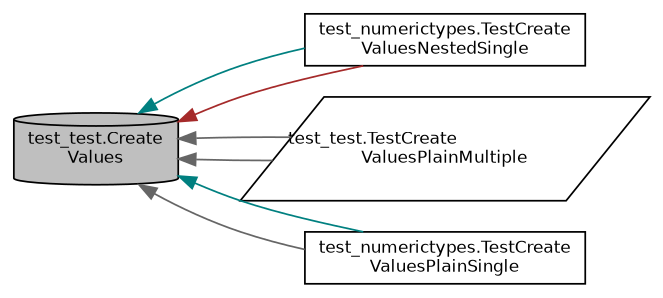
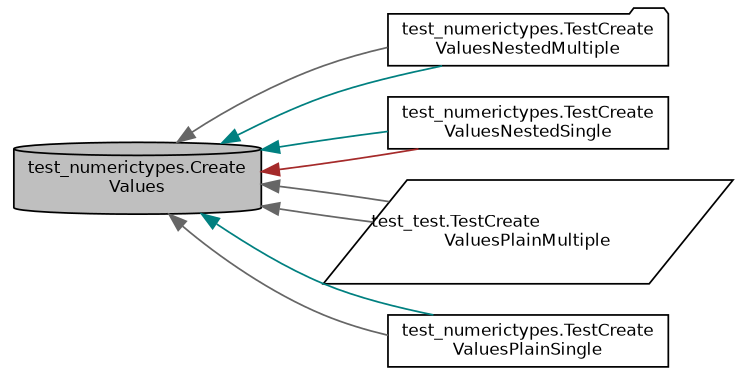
node "test_numerictypes.TestCreate ValuesNestedMultiple": added
node "test_test.Create Values": label "test_test.Create Values" -> "test_numerictypes.Create Values"
